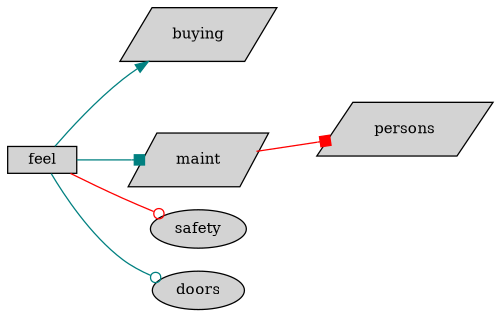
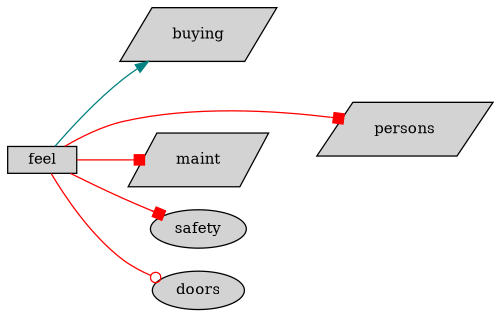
edge "maint" -> "persons": now "feel" -> "persons"
edge "feel" -> "maint": color teal -> red
edge "feel" -> "safety": arrowhead odot -> box
edge "feel" -> "doors": color teal -> red
